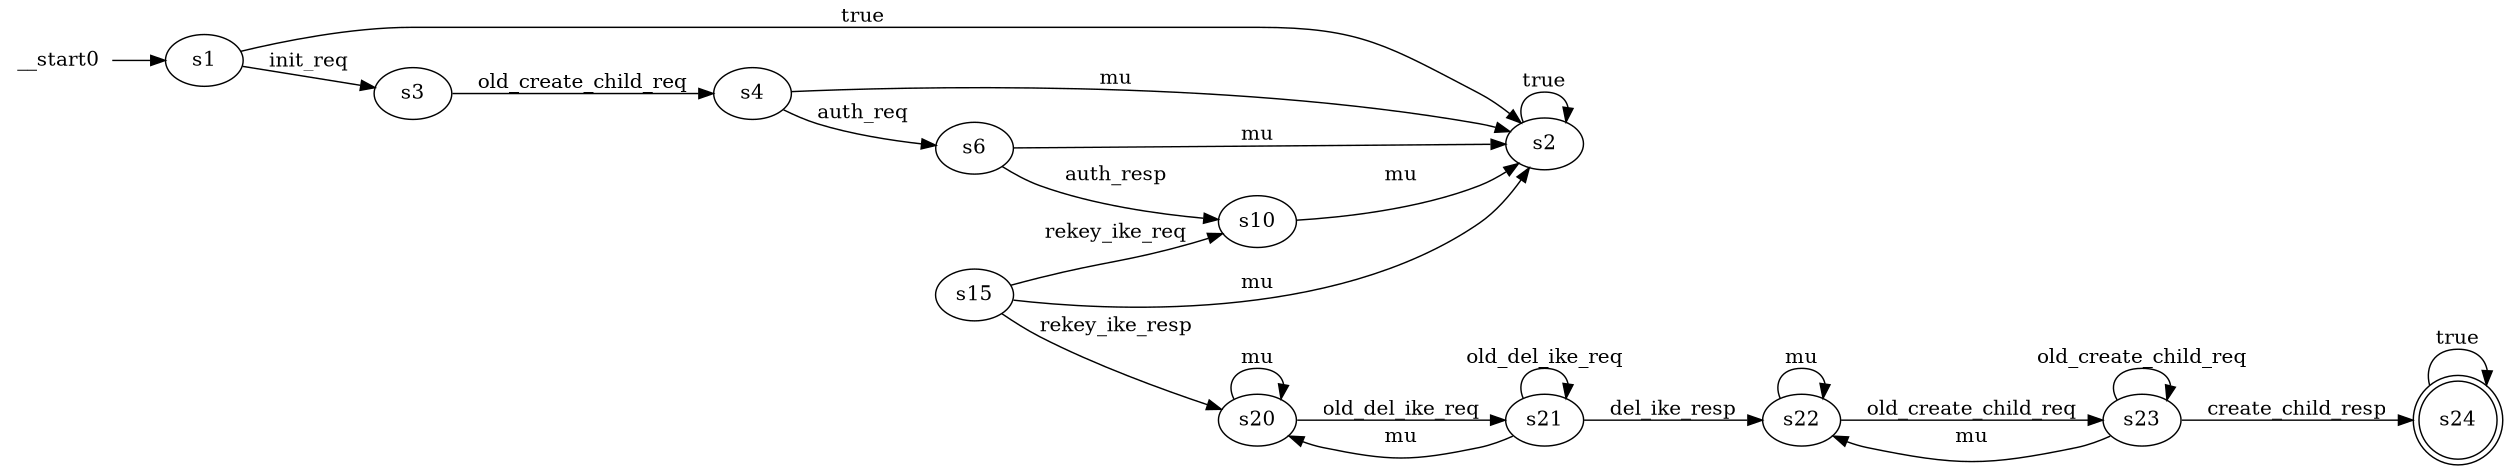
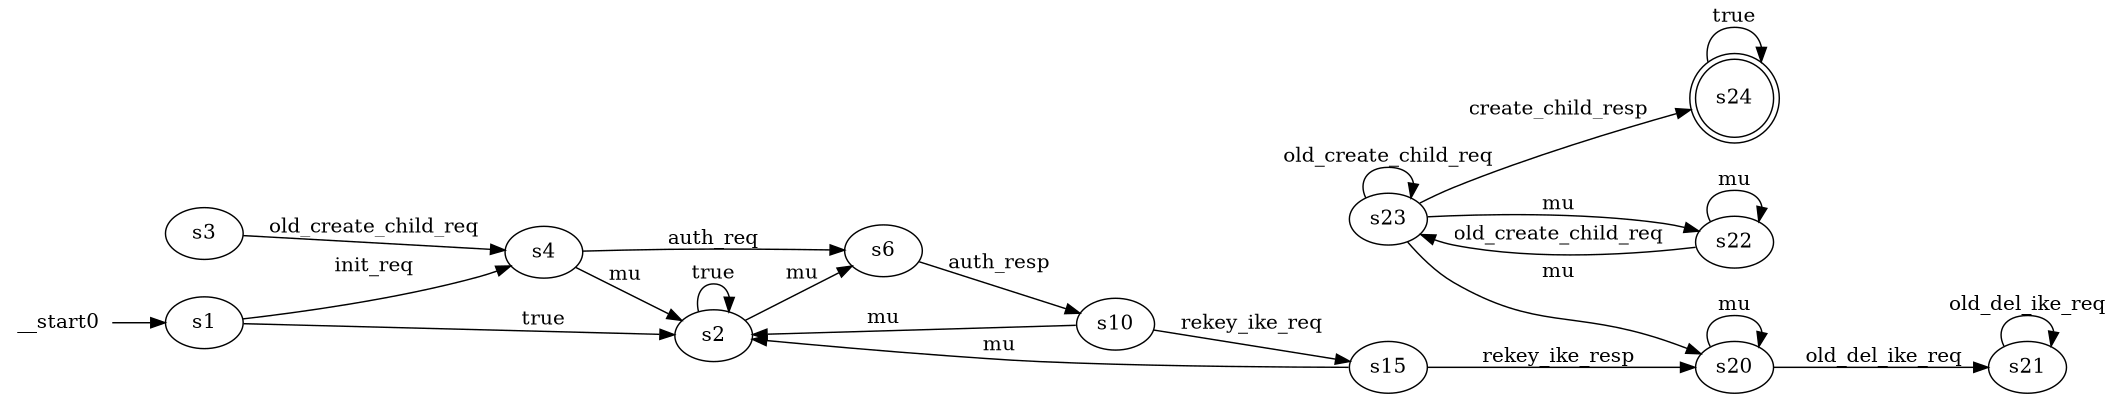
edge "s1" -> "s3": now "s1" -> "s4"
edge "s6" -> "s2": reversed
edge "s15" -> "s10": reversed
edge "s21" -> "s22": removed, label "del_ike_resp"
edge "s21" -> "s20": now "s23" -> "s20"
